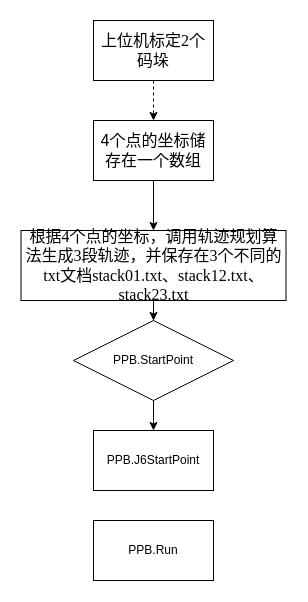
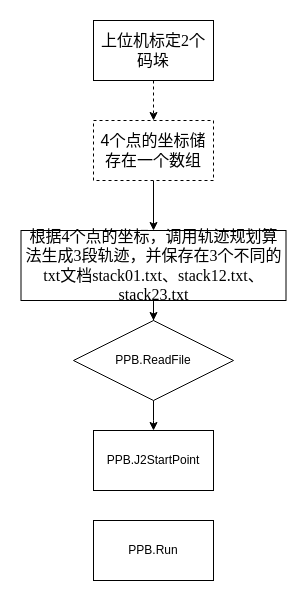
node "4个点的坐标储存在一个数组": style solid -> dashed
node "PPB.StartPoint": label "PPB.StartPoint" -> "PPB.ReadFile"
node "PPB.J6StartPoint": label "PPB.J6StartPoint" -> "PPB.J2StartPoint"
